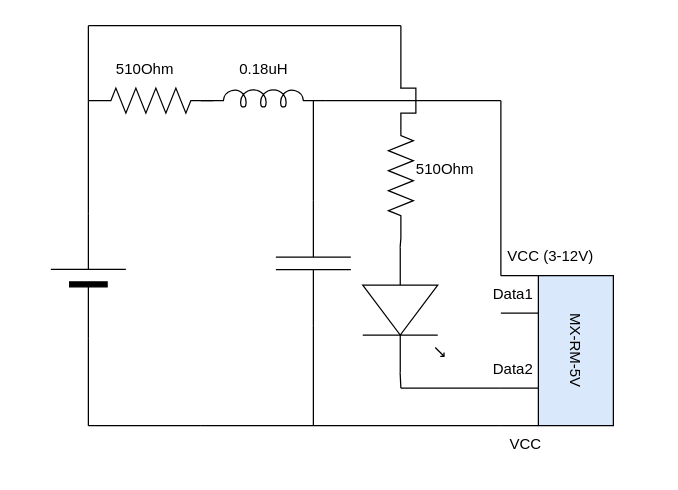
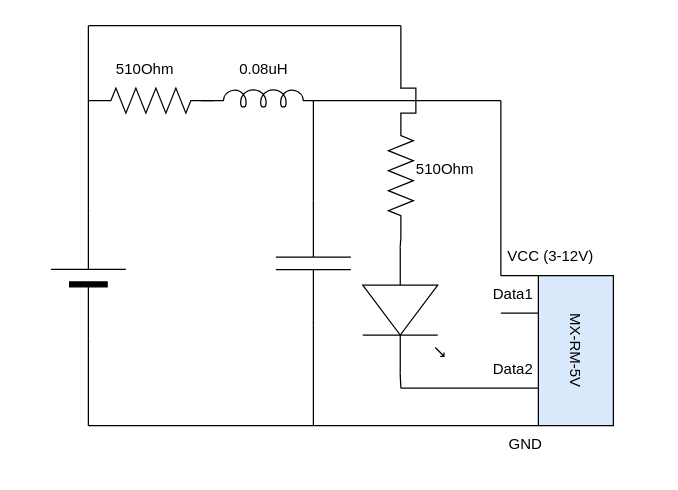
node "0.18uH": label "0.18uH" -> "0.08uH"
node "VCC": label "VCC" -> "GND"
